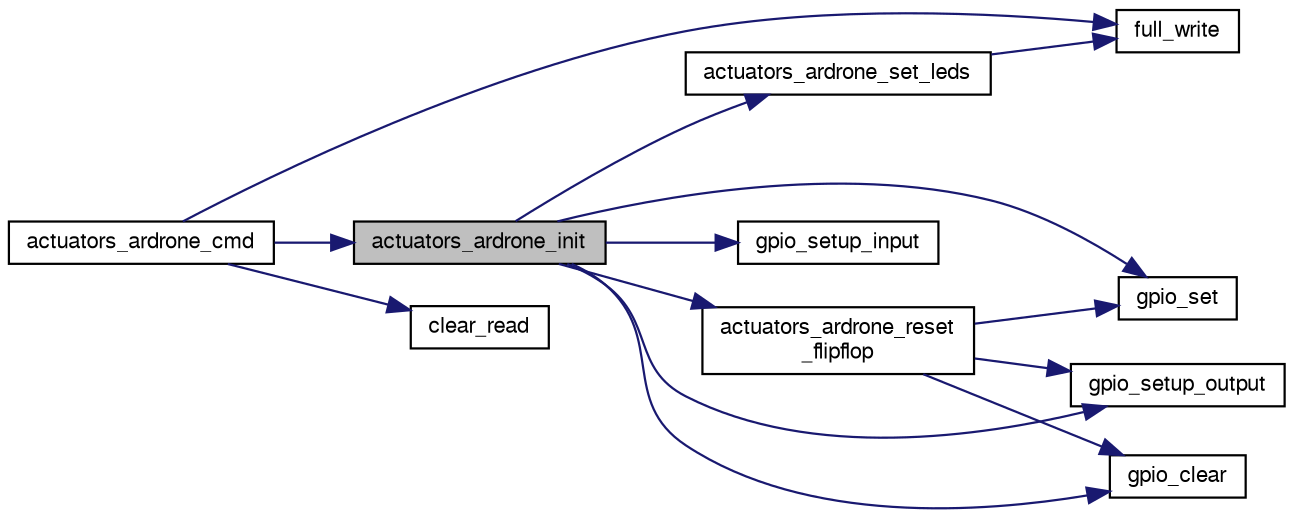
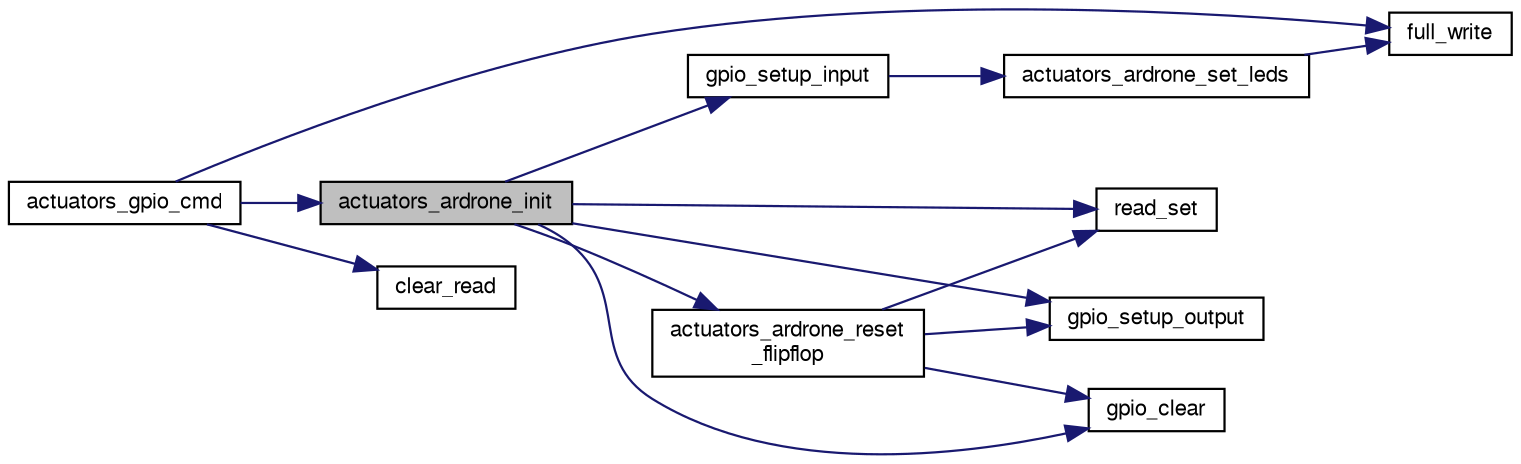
edge "actuators_ardrone_init" -> "actuators_ardrone_set_leds": now "gpio_setup_input" -> "actuators_ardrone_set_leds"
node "actuators_ardrone_cmd": label "actuators_ardrone_cmd" -> "actuators_gpio_cmd"
node "gpio_set": label "gpio_set" -> "read_set"
